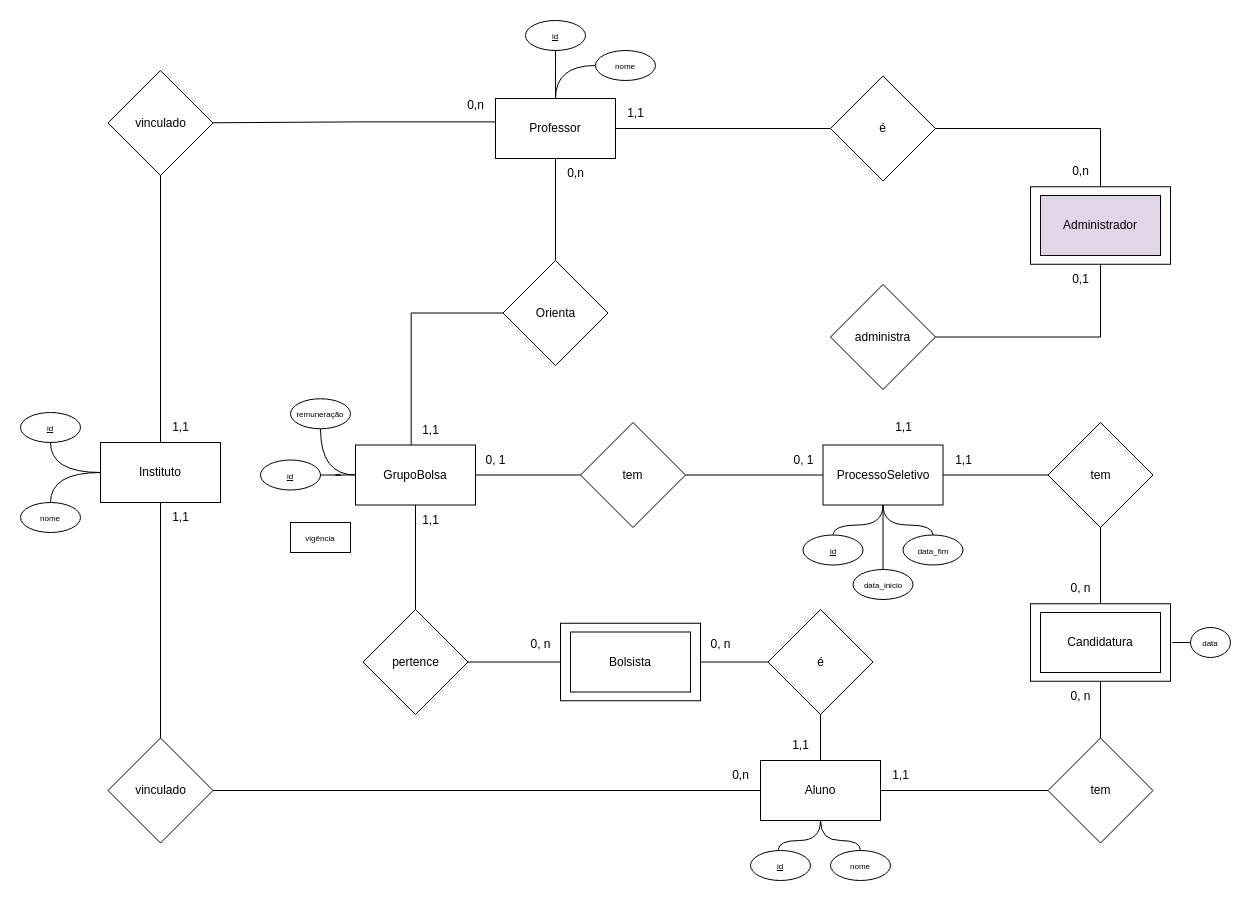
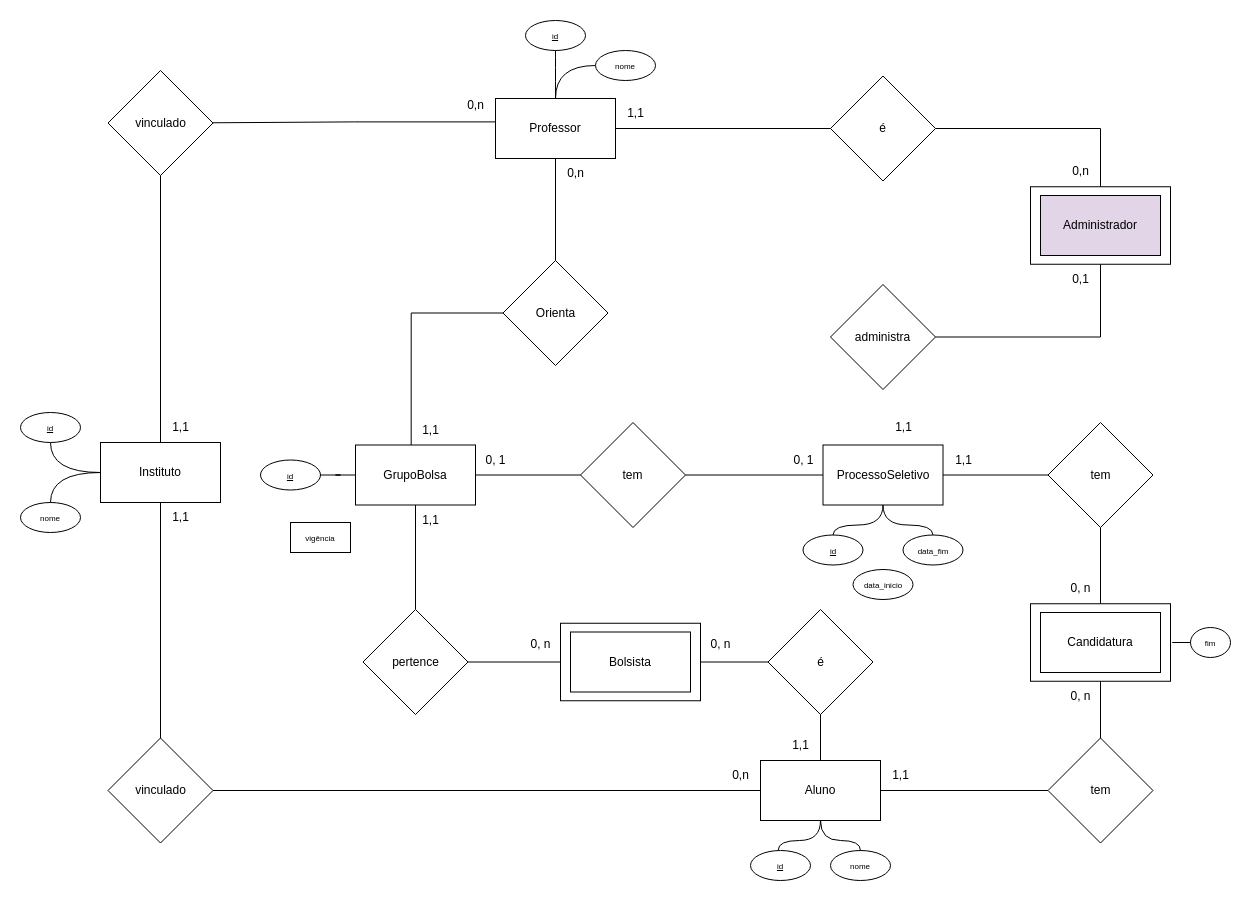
node "remuneração": removed
edge "remuneração" -- "GrupoBolsa": removed
edge "ProcessoSeletivo" -- "data_inicio": removed
node "data": label "data" -> "fim"
